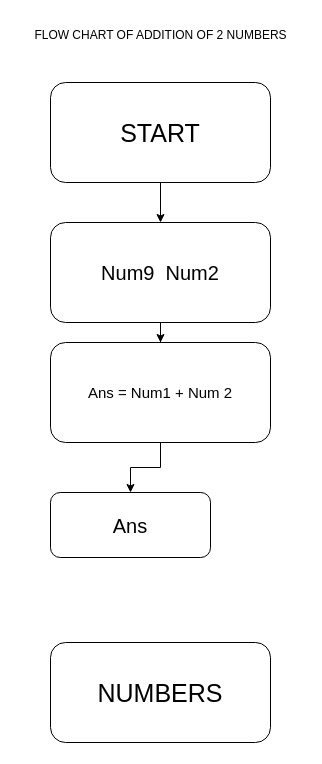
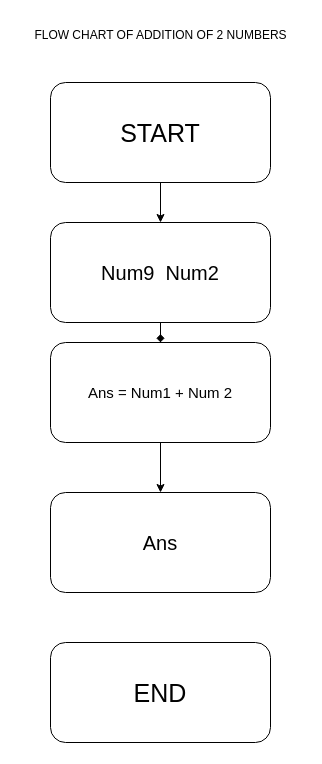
edge "Num9 Num2" -> "Ans = Num1 + Num 2": arrowhead classic -> diamond
node "Ans": size 160x65 -> 220x100
node "NUMBERS": label "NUMBERS" -> "END"
